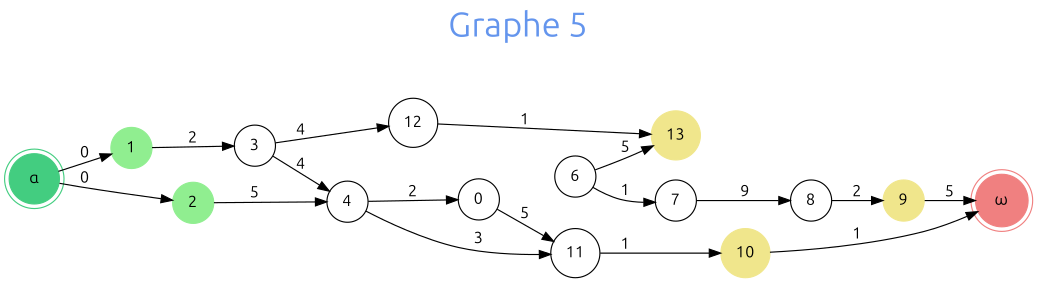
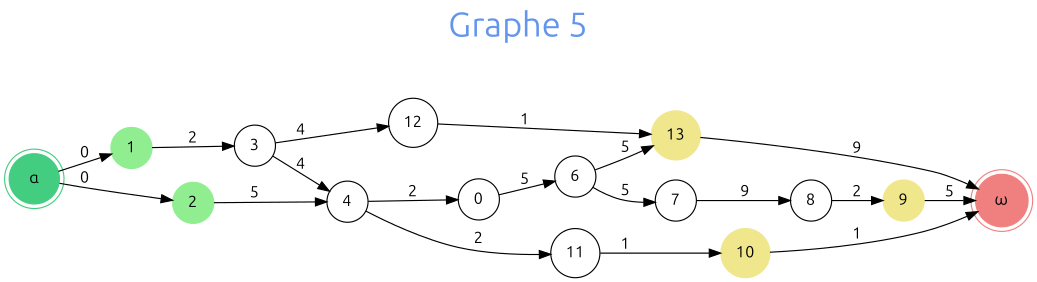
edge "13" -> "ω": added, label "9"
edge "6" -> "7": label "1" -> "5"
edge "0" -> "11": now "0" -> "6"
edge "4" -> "11": label "3" -> "2"
